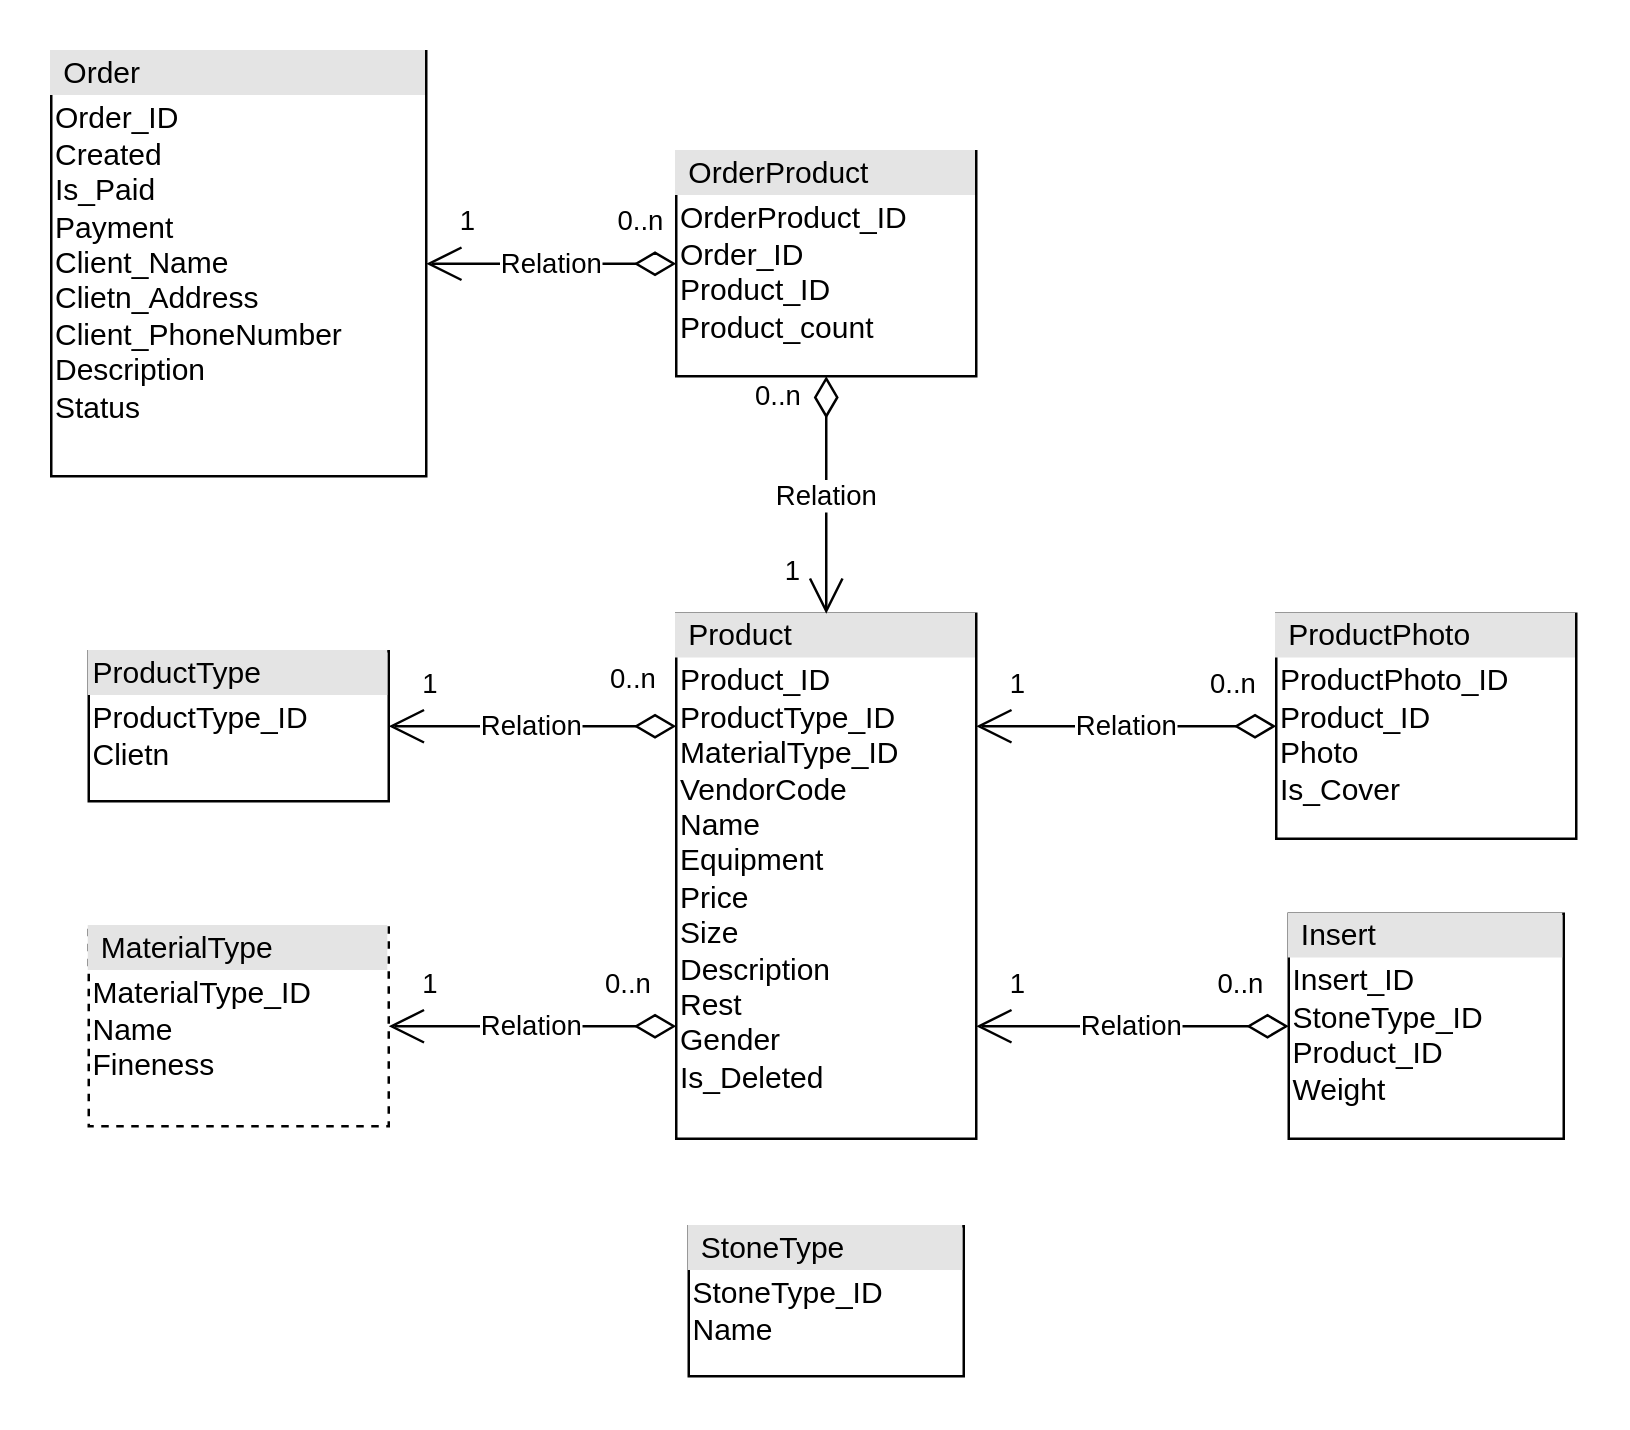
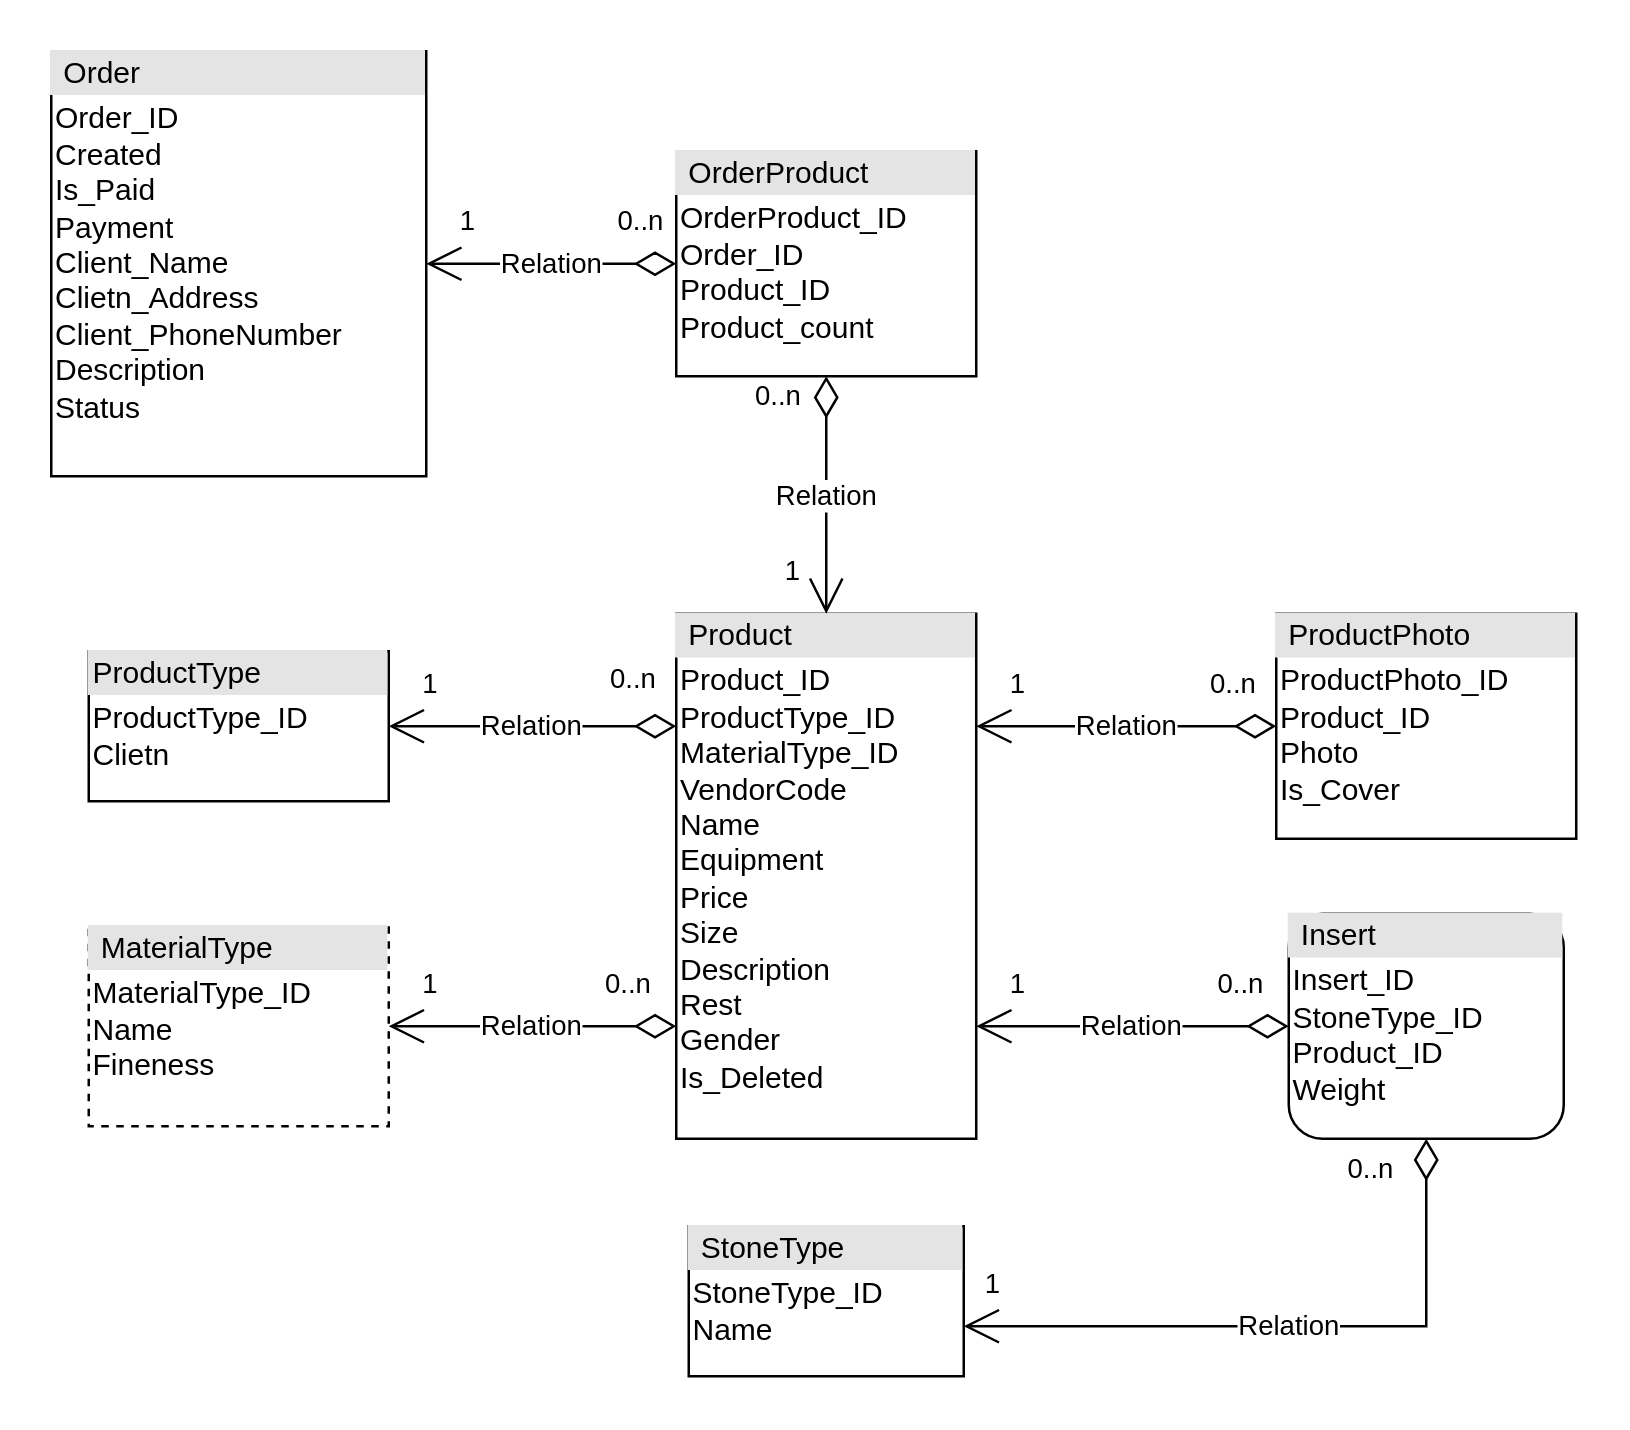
node "Insert Insert_ID StoneType_ID Product_ID Weight": shape rectangle -> rounded rectangle
edge "Insert Insert_ID StoneType_ID Product_ID Weight" -- "StoneType StoneType_ID Name": added, labels "0..n", "Relation", "1"
